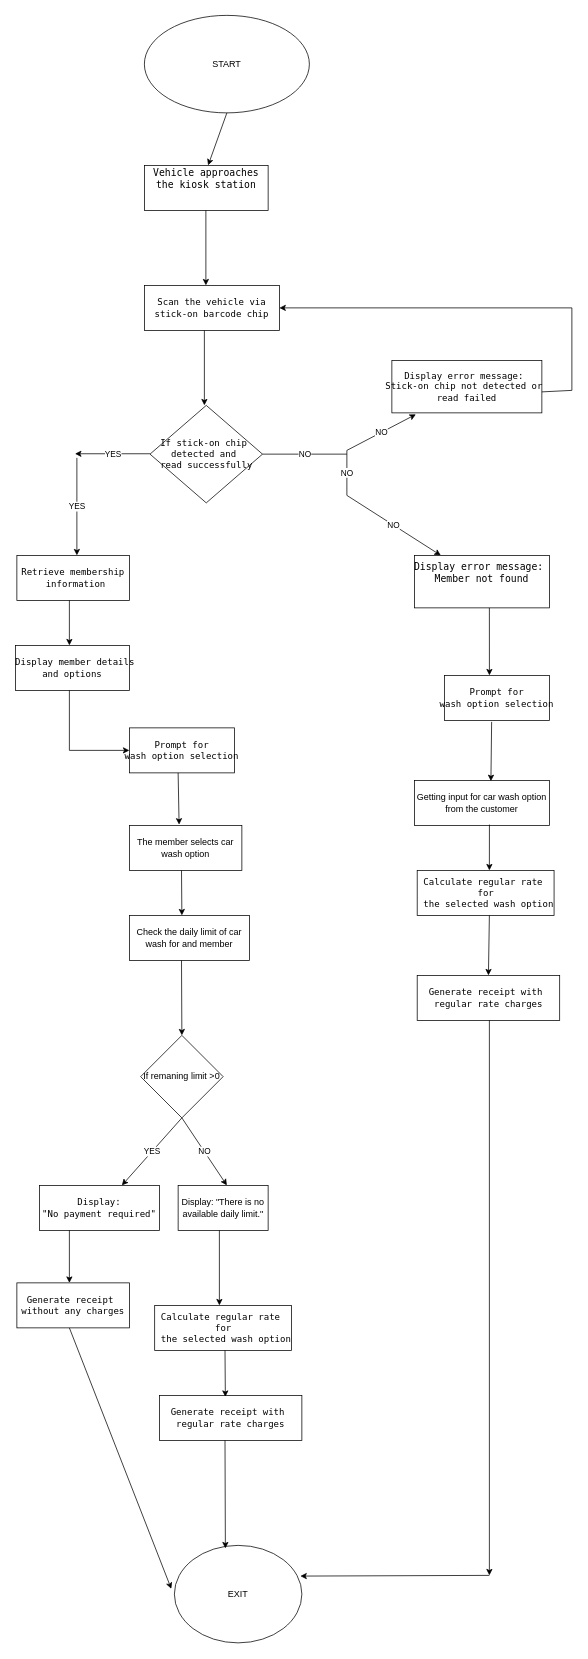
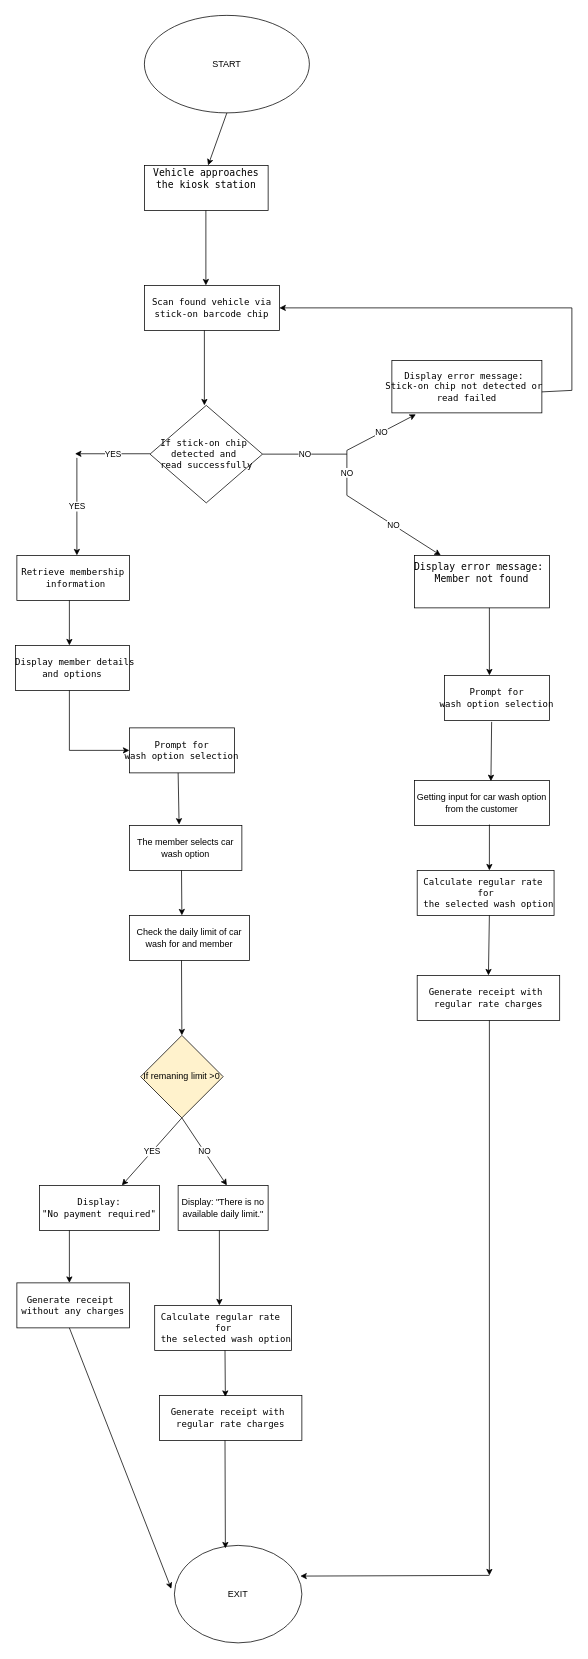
node "Scan the vehicle via stick-on barcode chip": label "Scan the vehicle via stick-on barcode chip" -> "Scan found vehicle via stick-on barcode chip"
node "If remaning limit >0": fillcolor #ffffff -> #fff2cc
